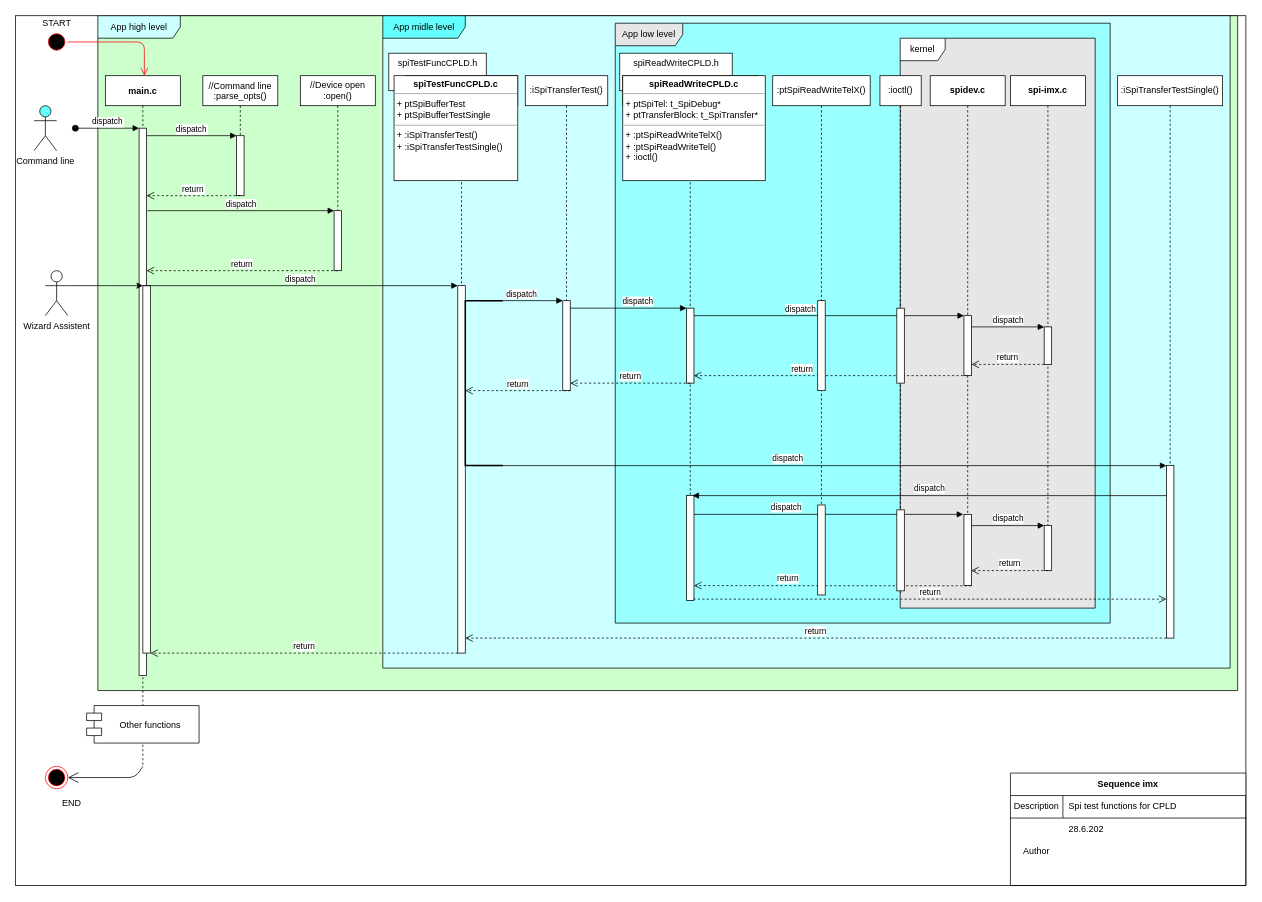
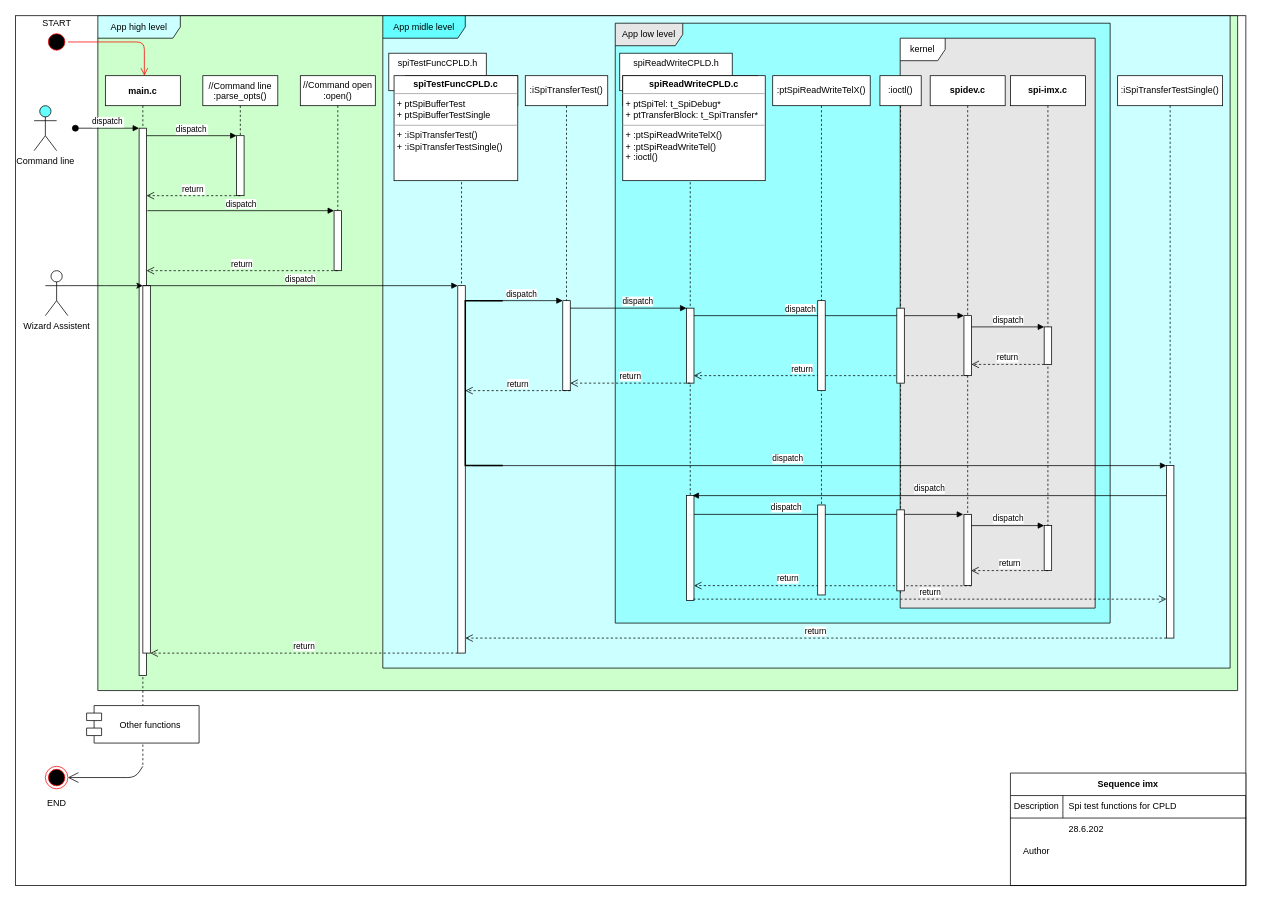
node "//Device open :open()": label "//Device open :open()" -> "//Command open :open()"
node "END": moved (72, 803) -> (57, 803)
